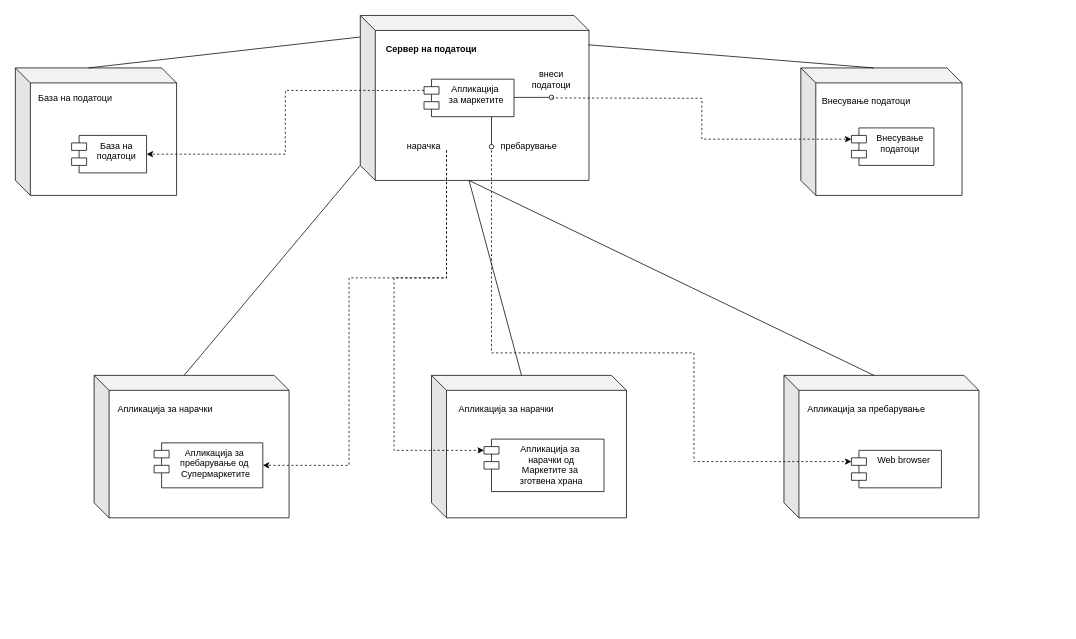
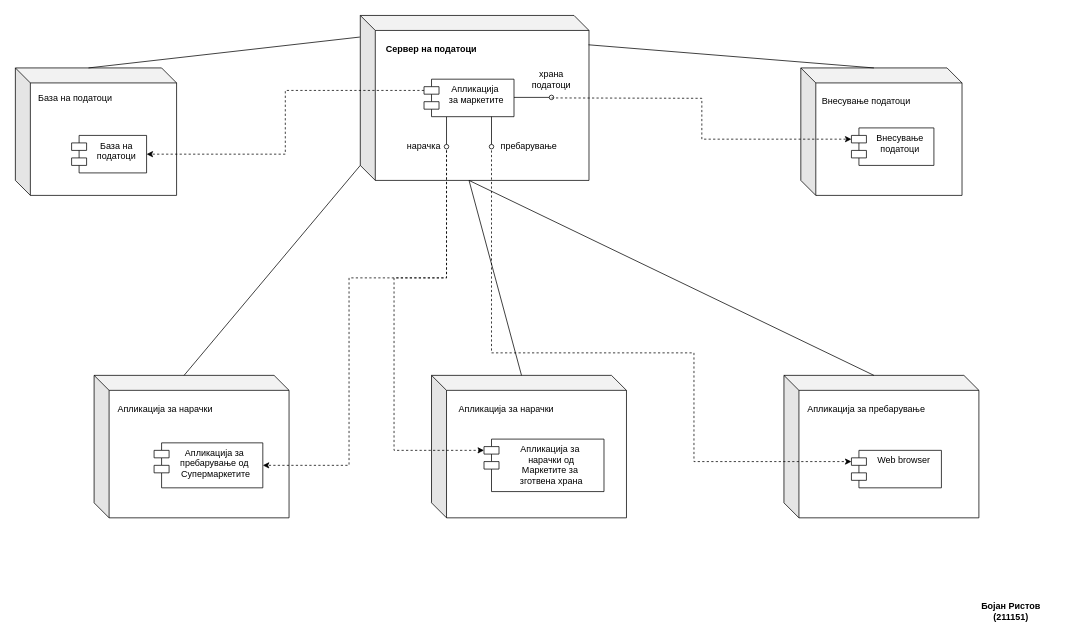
node "внеси податоци": label "внеси податоци" -> "храна податоци"
edge "Апликација за маркетите" -> "нарачка": added
node "Бојан Ристов (211151)": added
